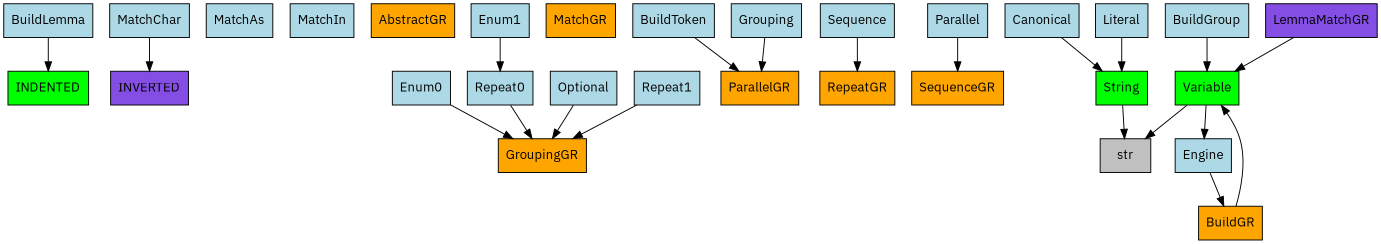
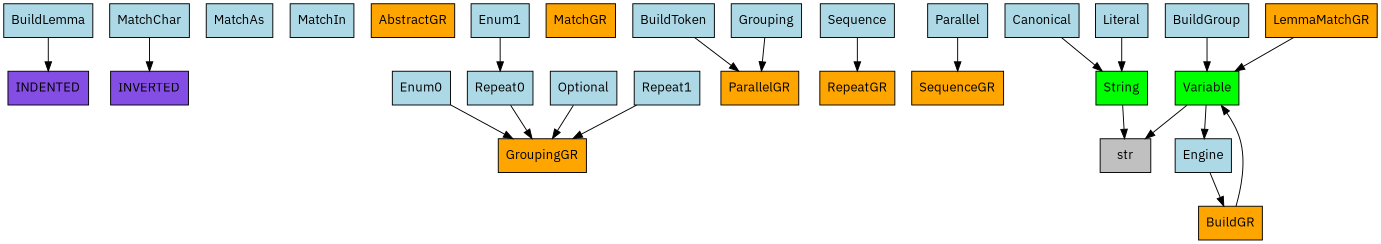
node "LemmaMatchGR": fillcolor #844de3 -> orange
node "INDENTED": fillcolor lime -> #844de3
